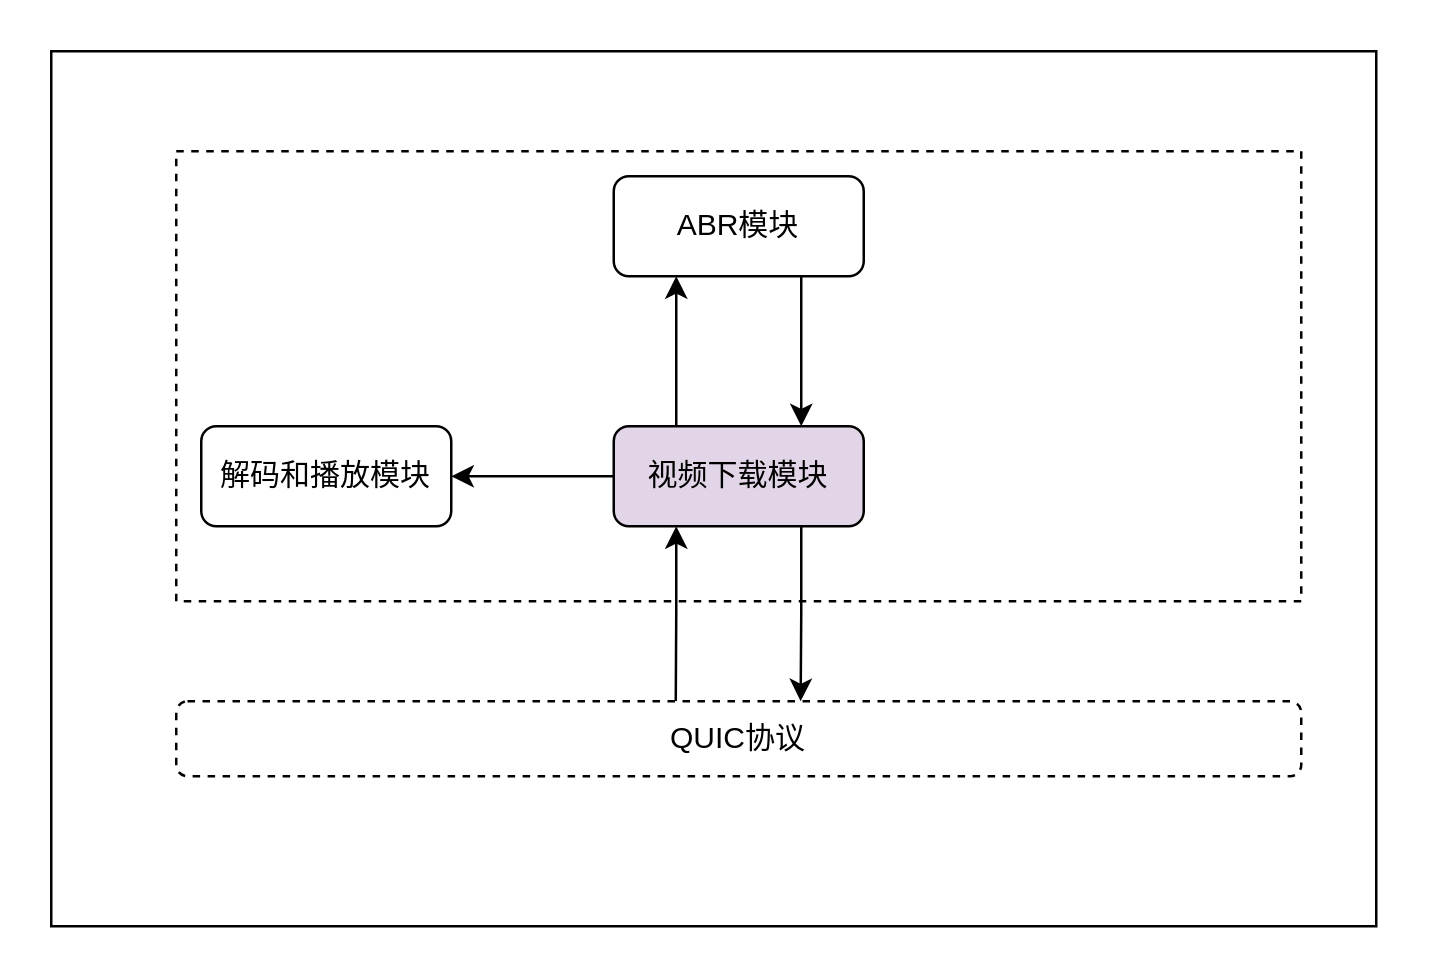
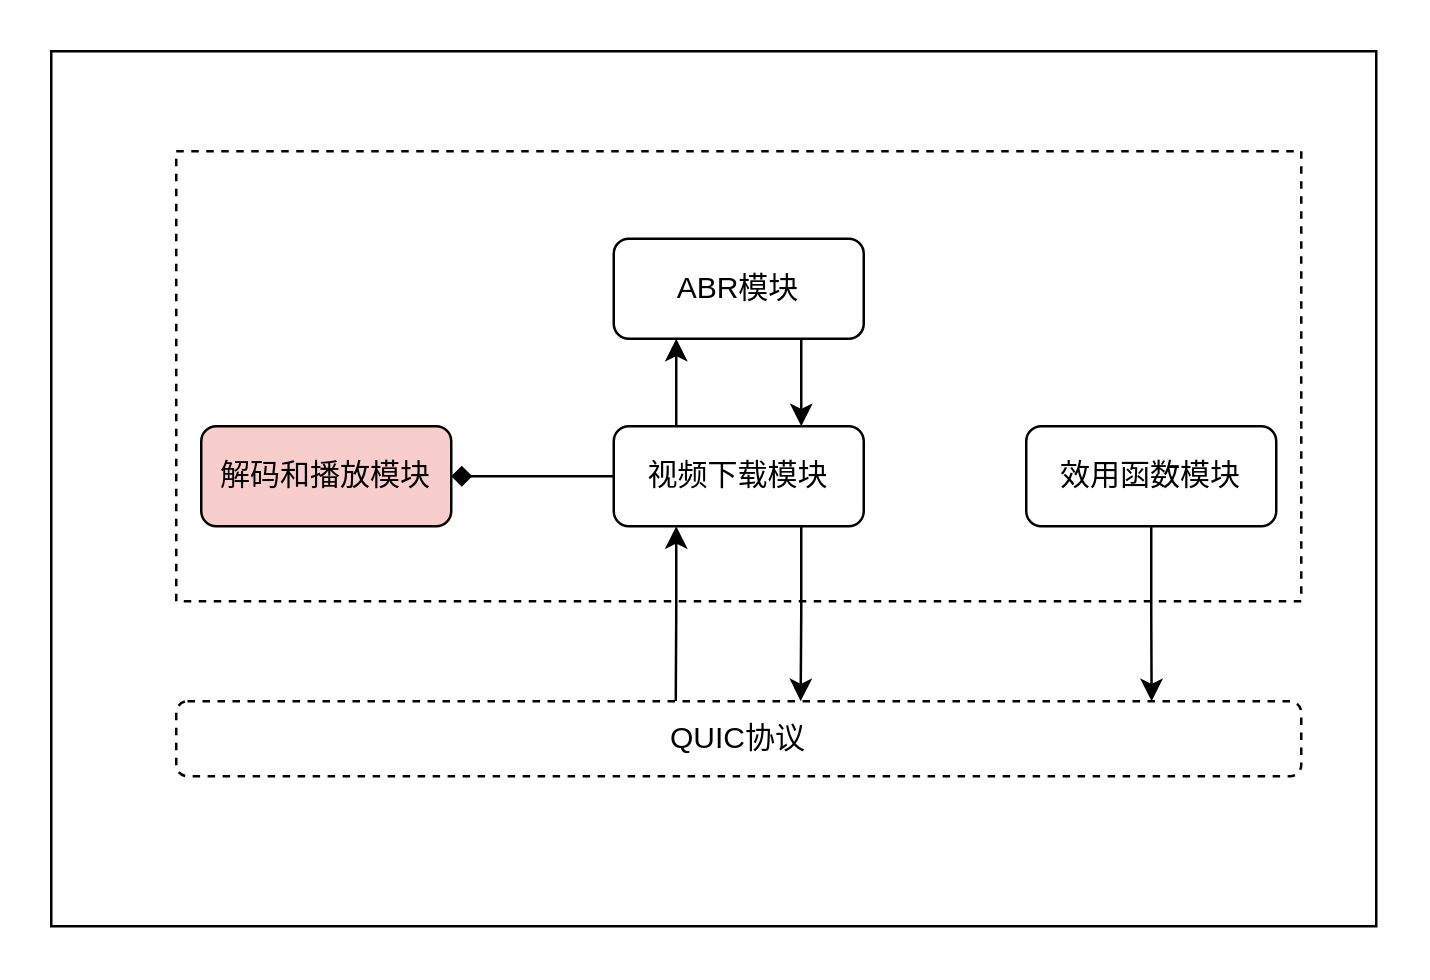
node "ABR模块": moved (739, 226) -> (739, 289)
node "解码和播放模块": fillcolor #ffffff -> #f8cecc
edge "视频下载模块" -> "解码和播放模块": arrowhead classic -> diamond
node "视频下载模块": fillcolor #e1d5e7 -> #ffffff
node "效用函数模块": added
edge "效用函数模块" -> "QUIC协议": added
